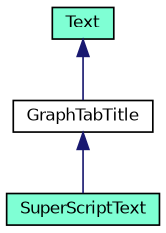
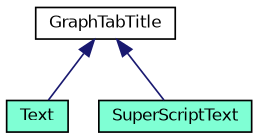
edge "GraphTabTitle" -> "Text": reversed
